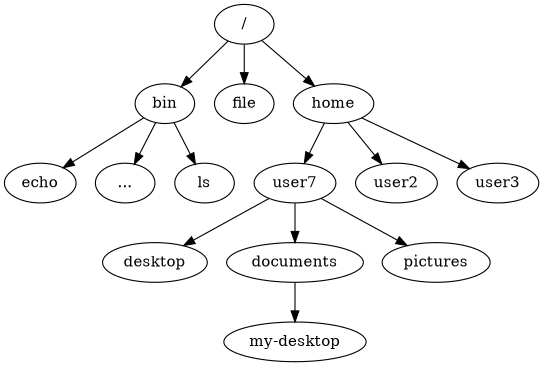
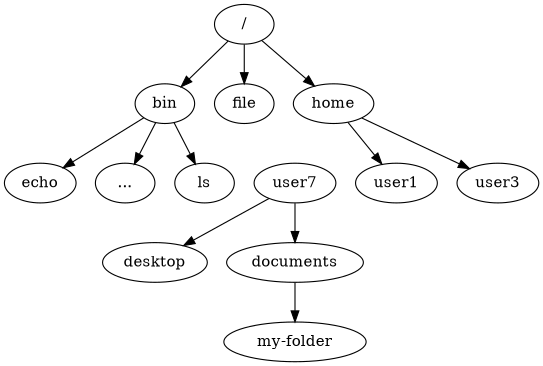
edge "home" -> "user7": removed
node "user2": label "user2" -> "user1"
node "pictures": removed
node "my-desktop": label "my-desktop" -> "my-folder"
